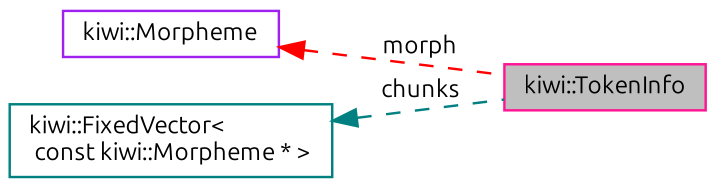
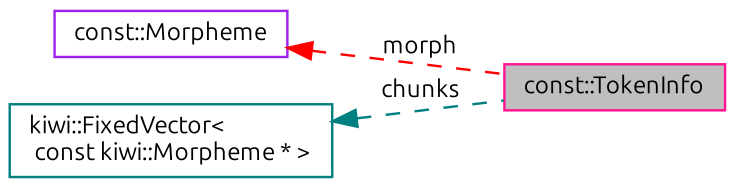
node "kiwi::Morpheme": label "kiwi::Morpheme" -> "const::Morpheme"
node "kiwi::TokenInfo": label "kiwi::TokenInfo" -> "const::TokenInfo"
